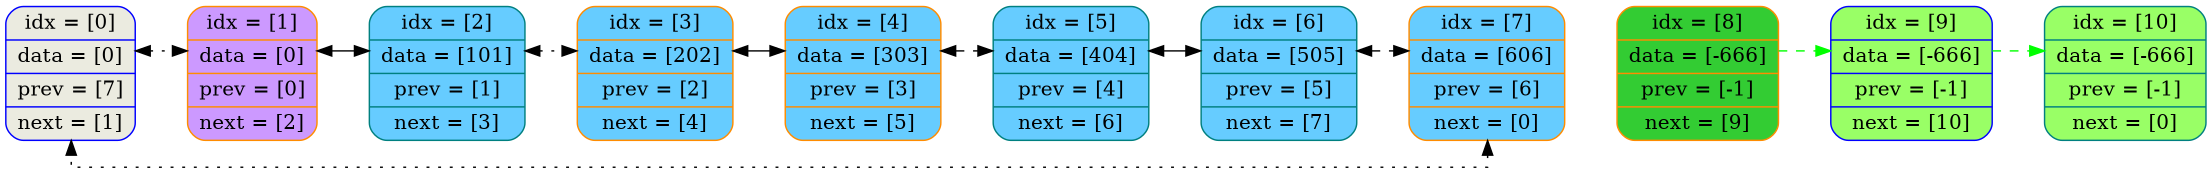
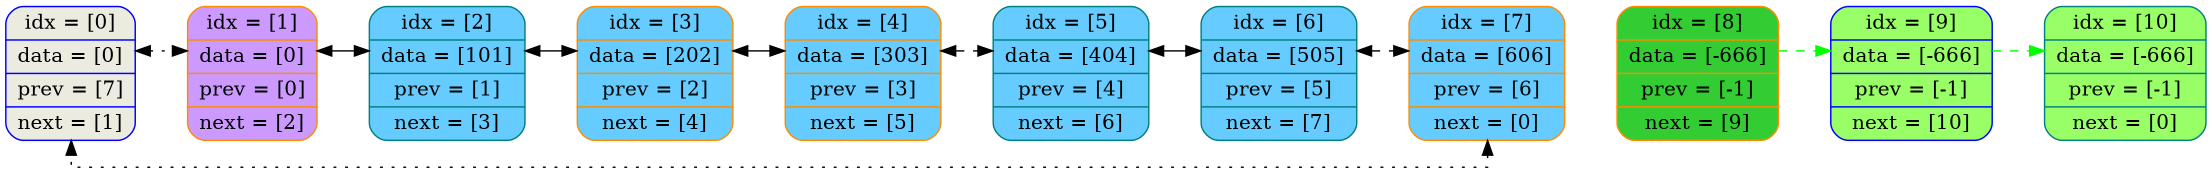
edge "idx = [2]" -- "idx = [3]": style dotted -> solid
